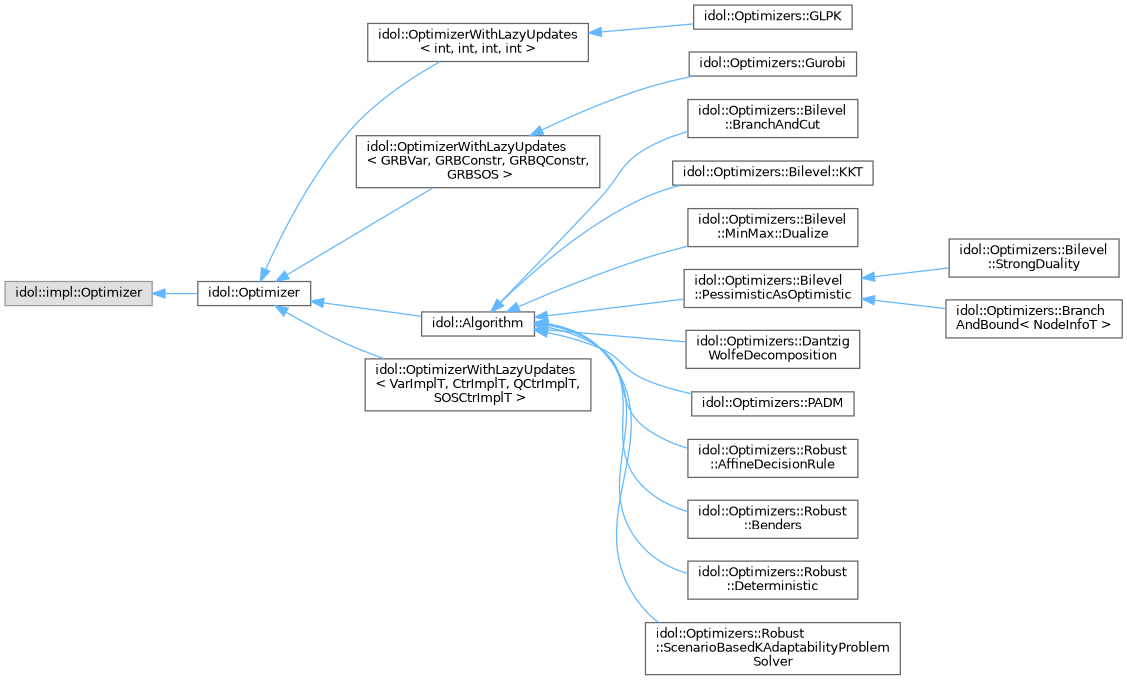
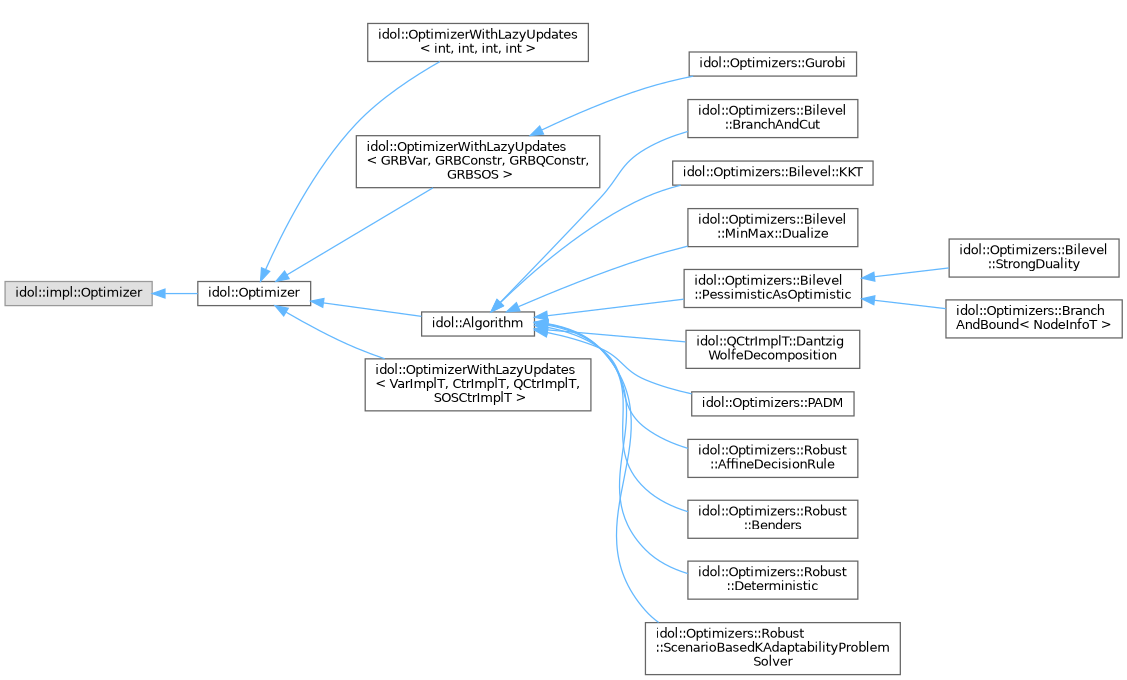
node "idol::Optimizers::GLPK": removed
node "idol::Optimizers::Dantzig WolfeDecomposition": label "idol::Optimizers::Dantzig WolfeDecomposition" -> "idol::QCtrImplT::Dantzig WolfeDecomposition"
